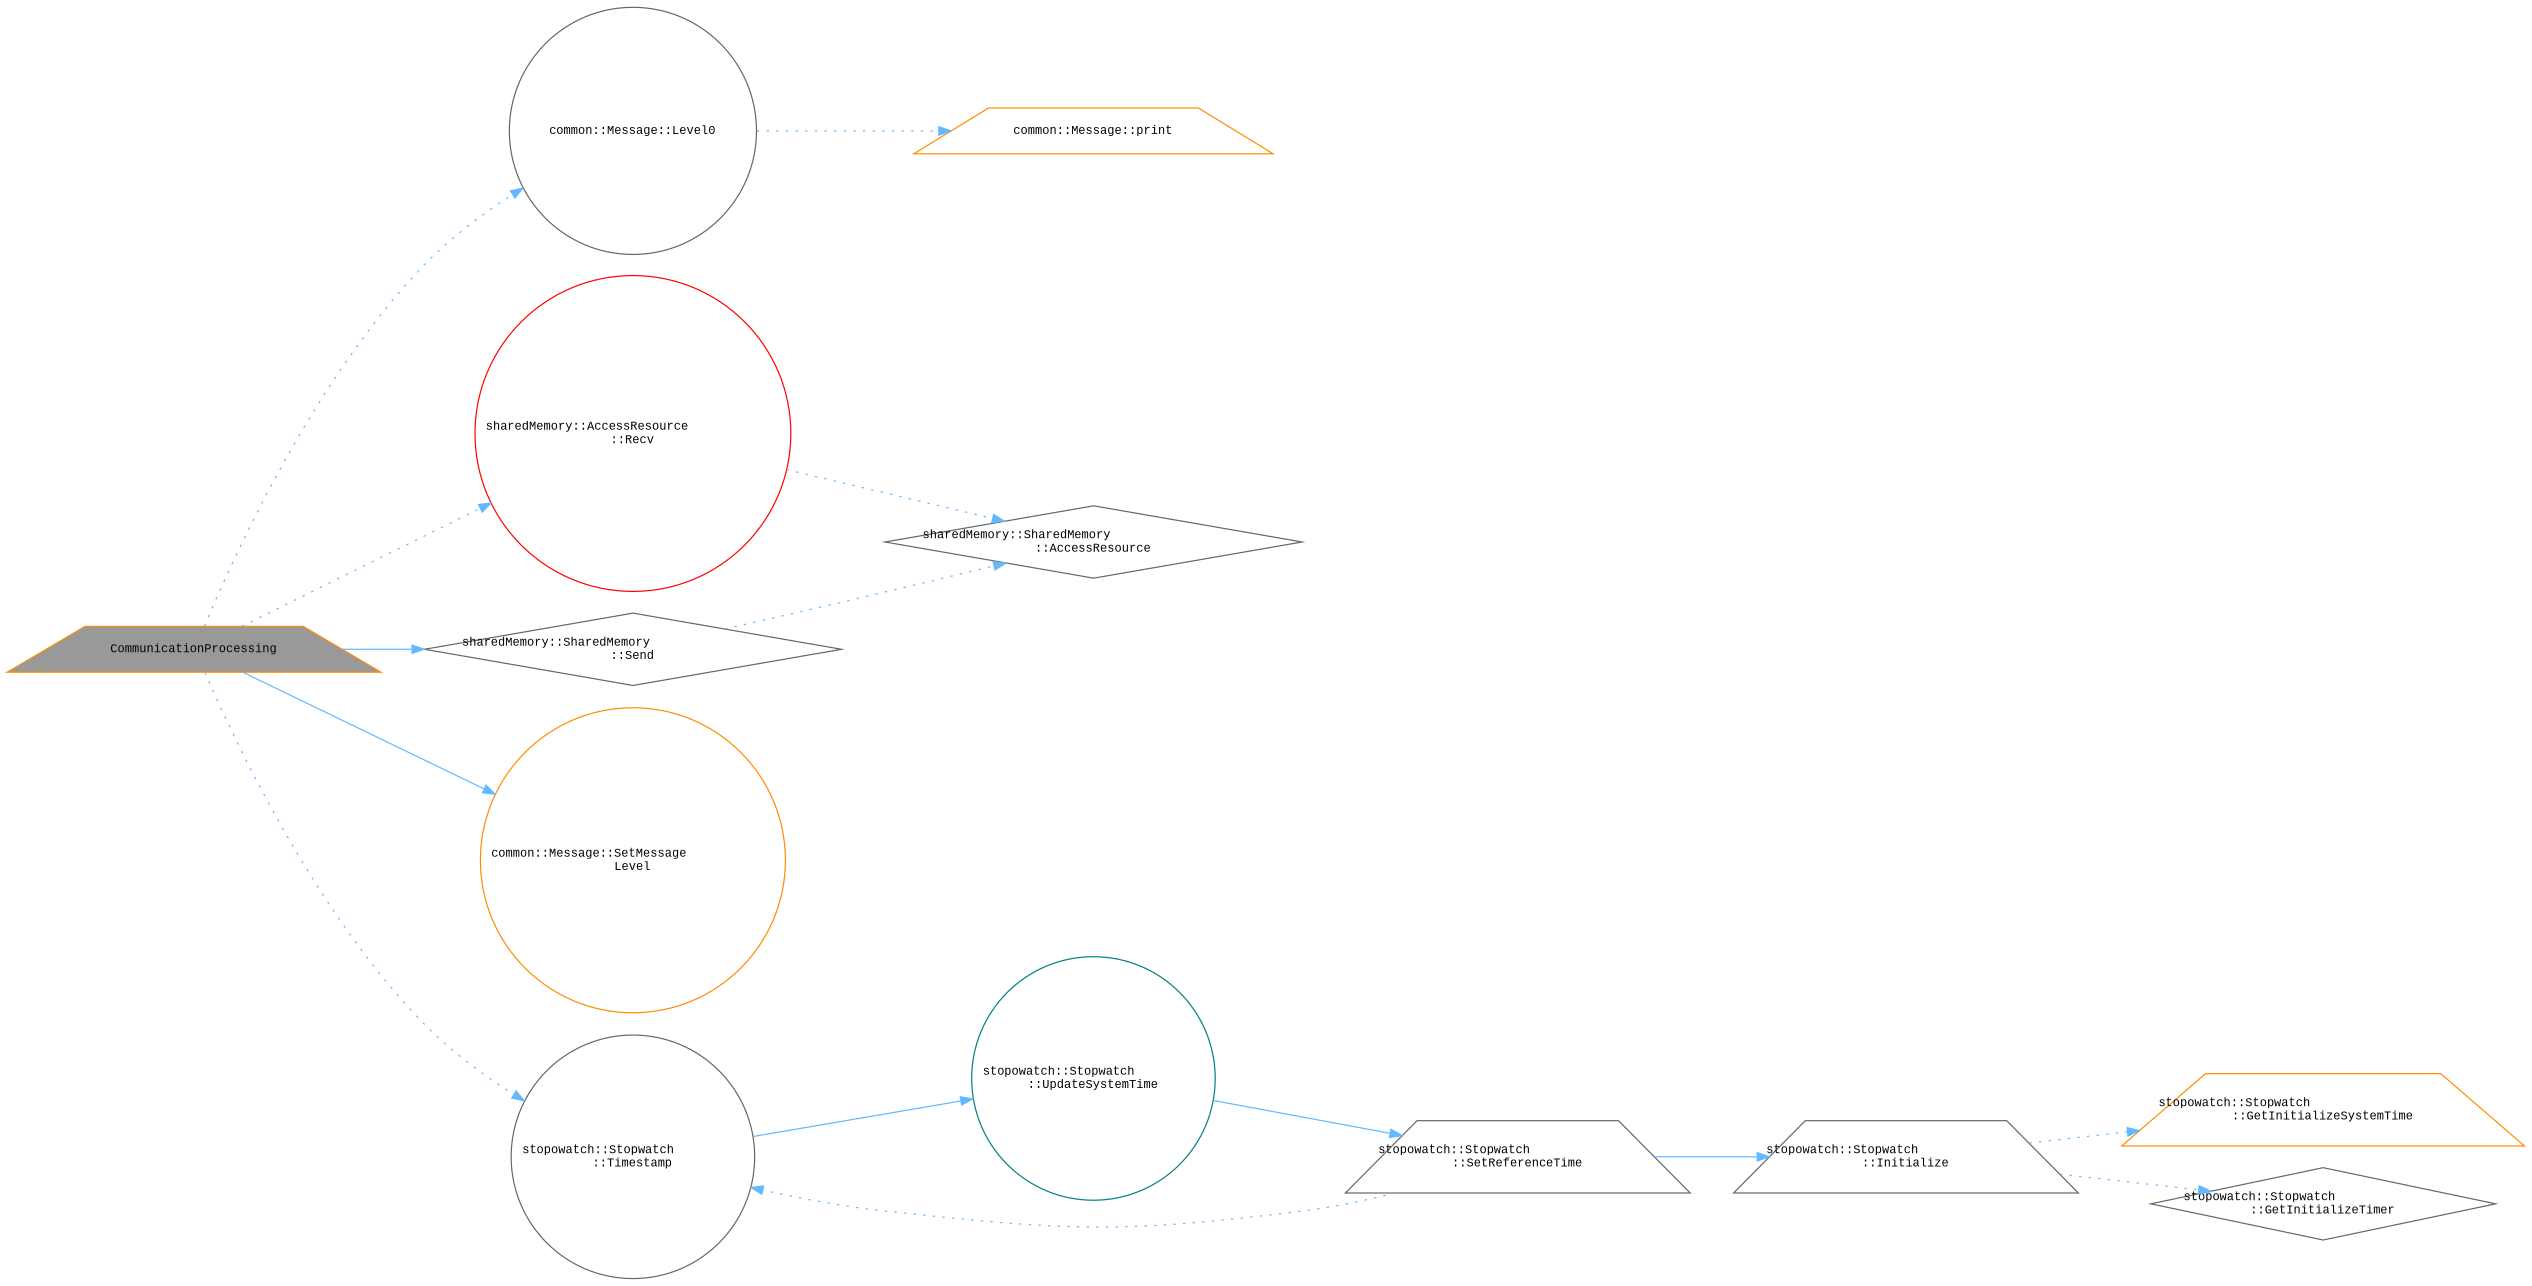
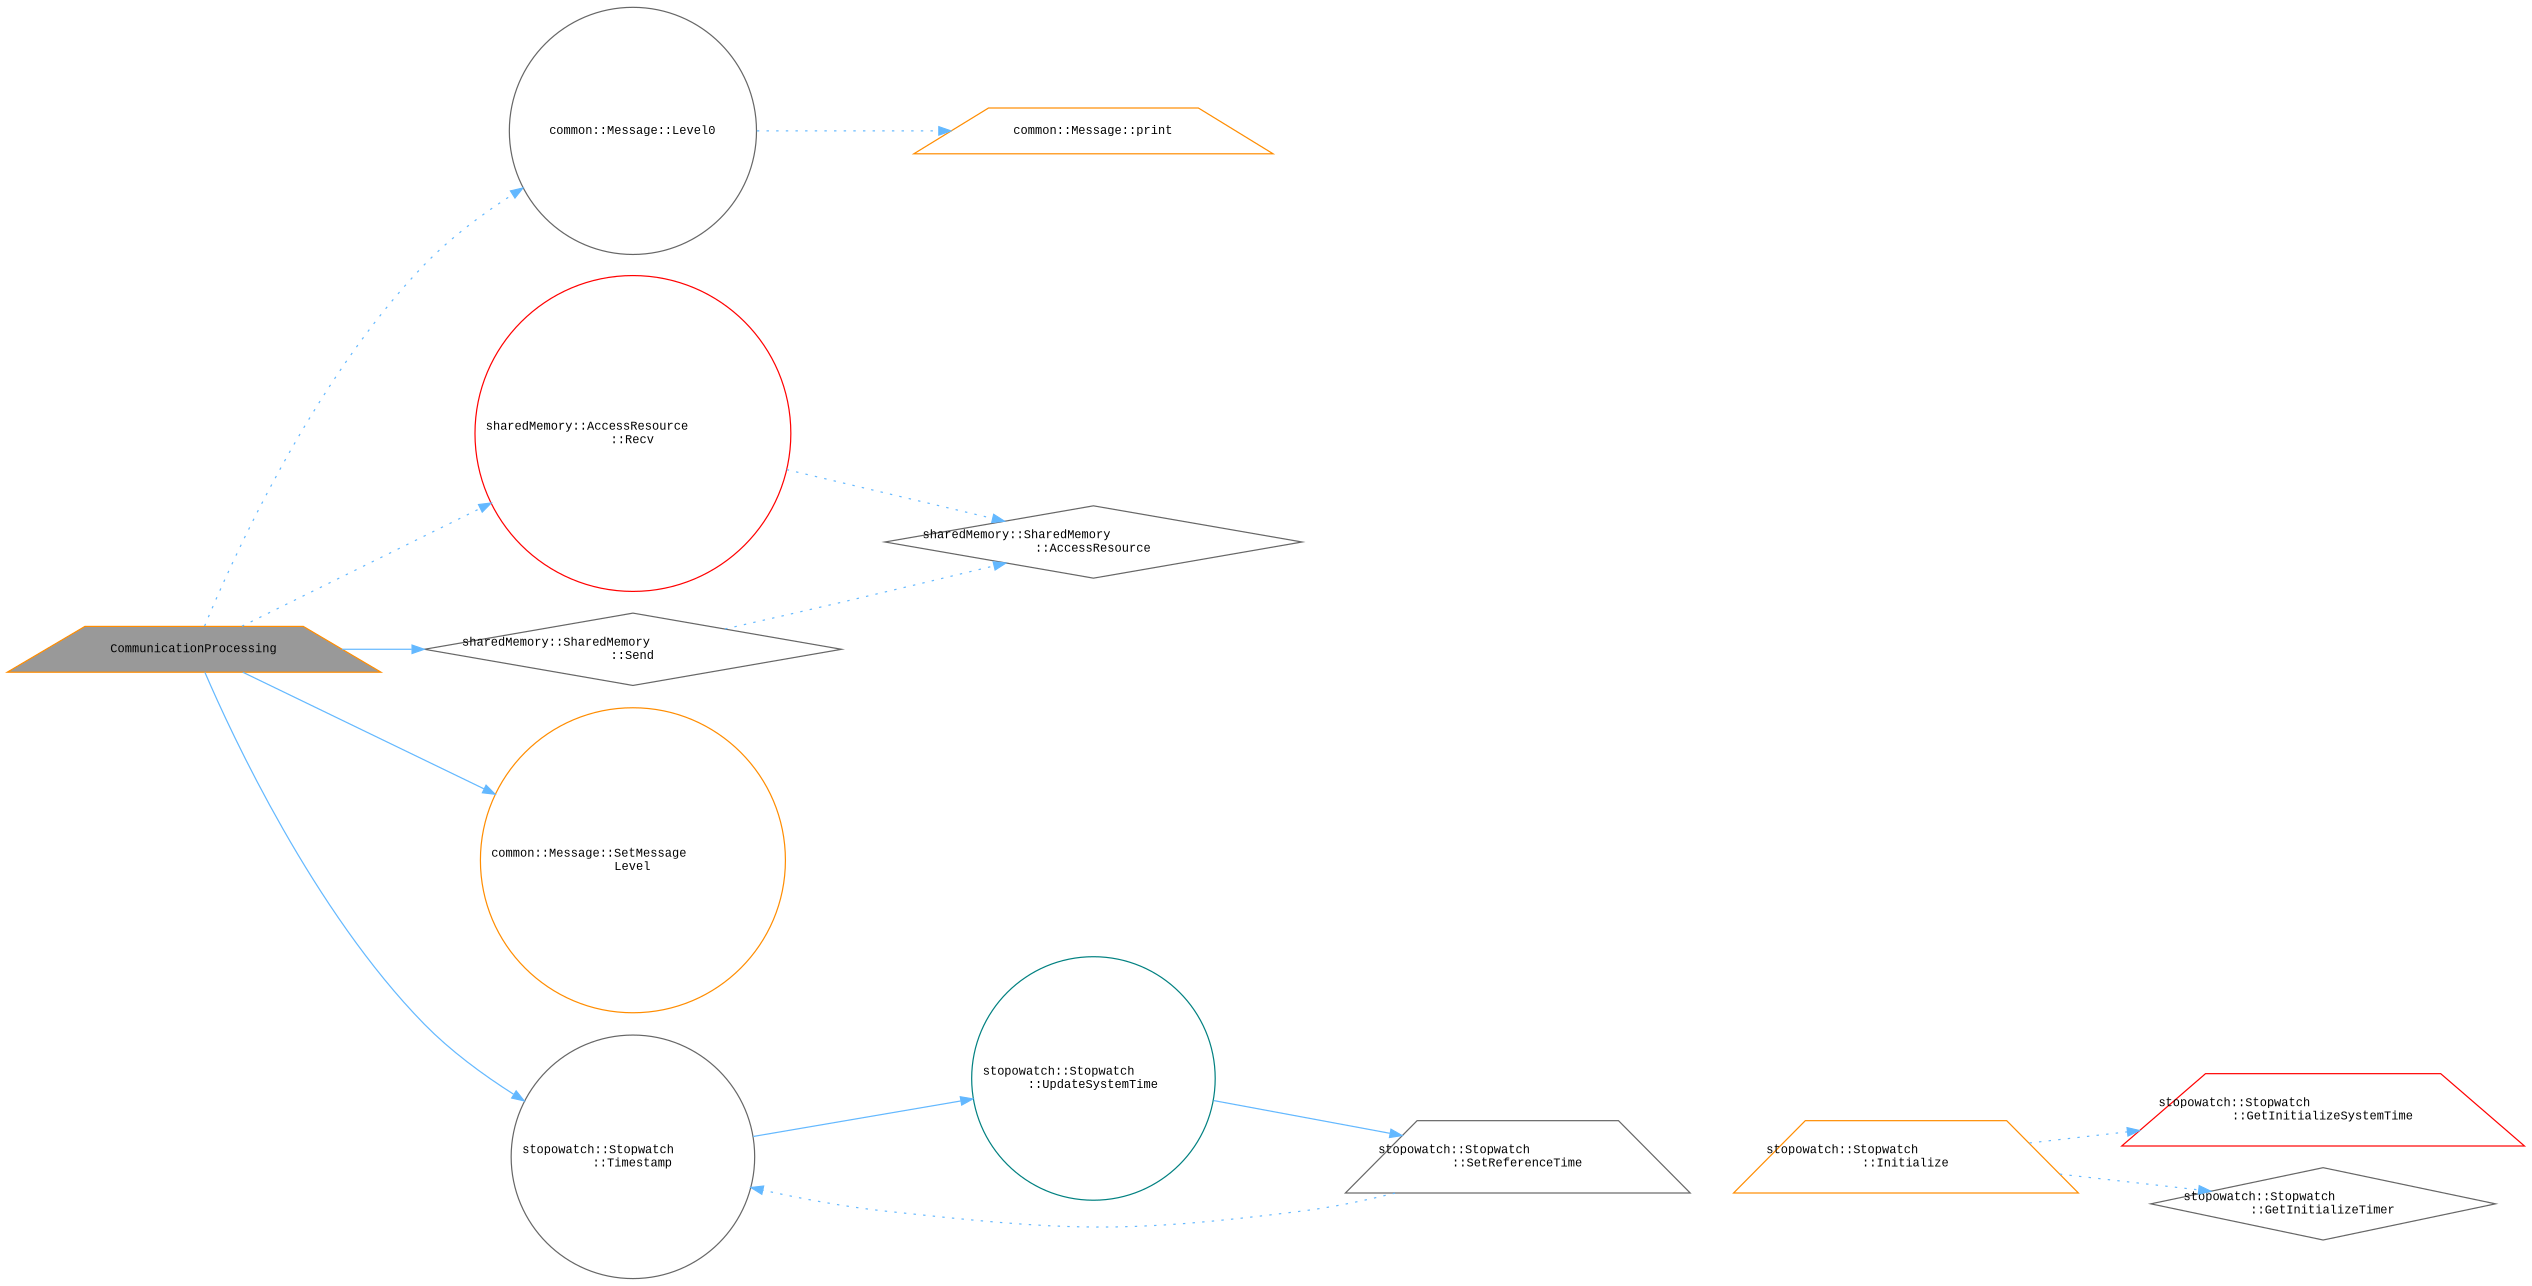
edge "CommunicationProcessing" -> "stopowatch::Stopwatch ::Timestamp": style dotted -> solid
node "stopowatch::Stopwatch ::GetInitializeSystemTime": color darkorange -> red
edge "stopowatch::Stopwatch ::SetReferenceTime" -> "stopowatch::Stopwatch ::Initialize": removed
node "stopowatch::Stopwatch ::Initialize": color gray40 -> darkorange
